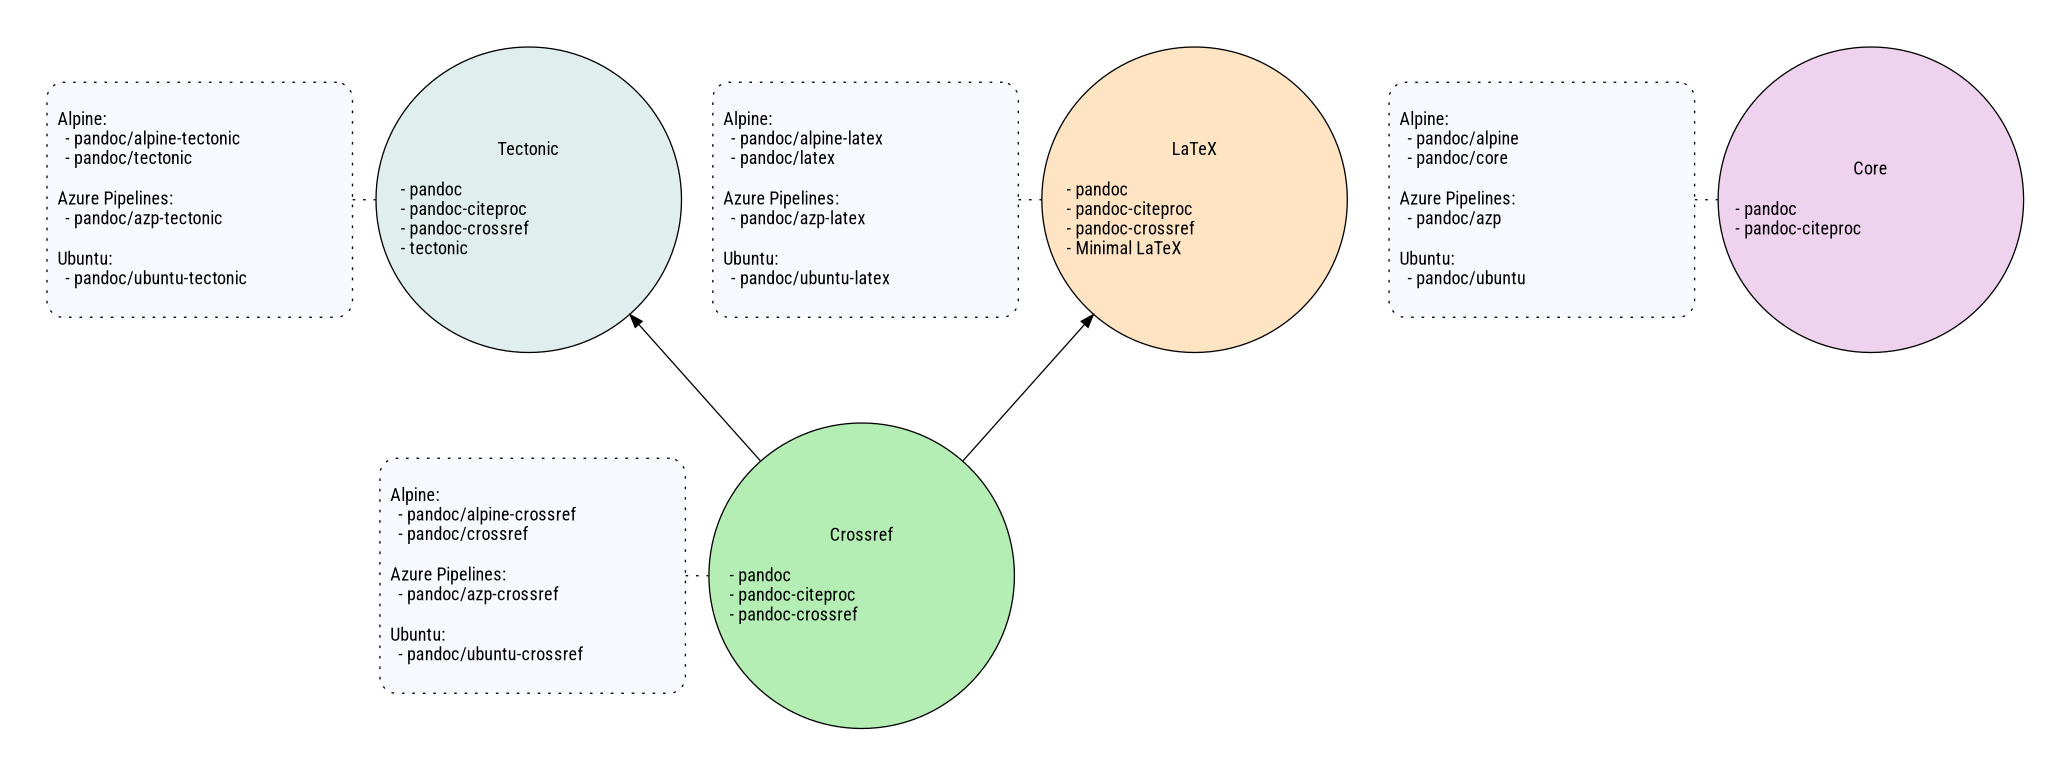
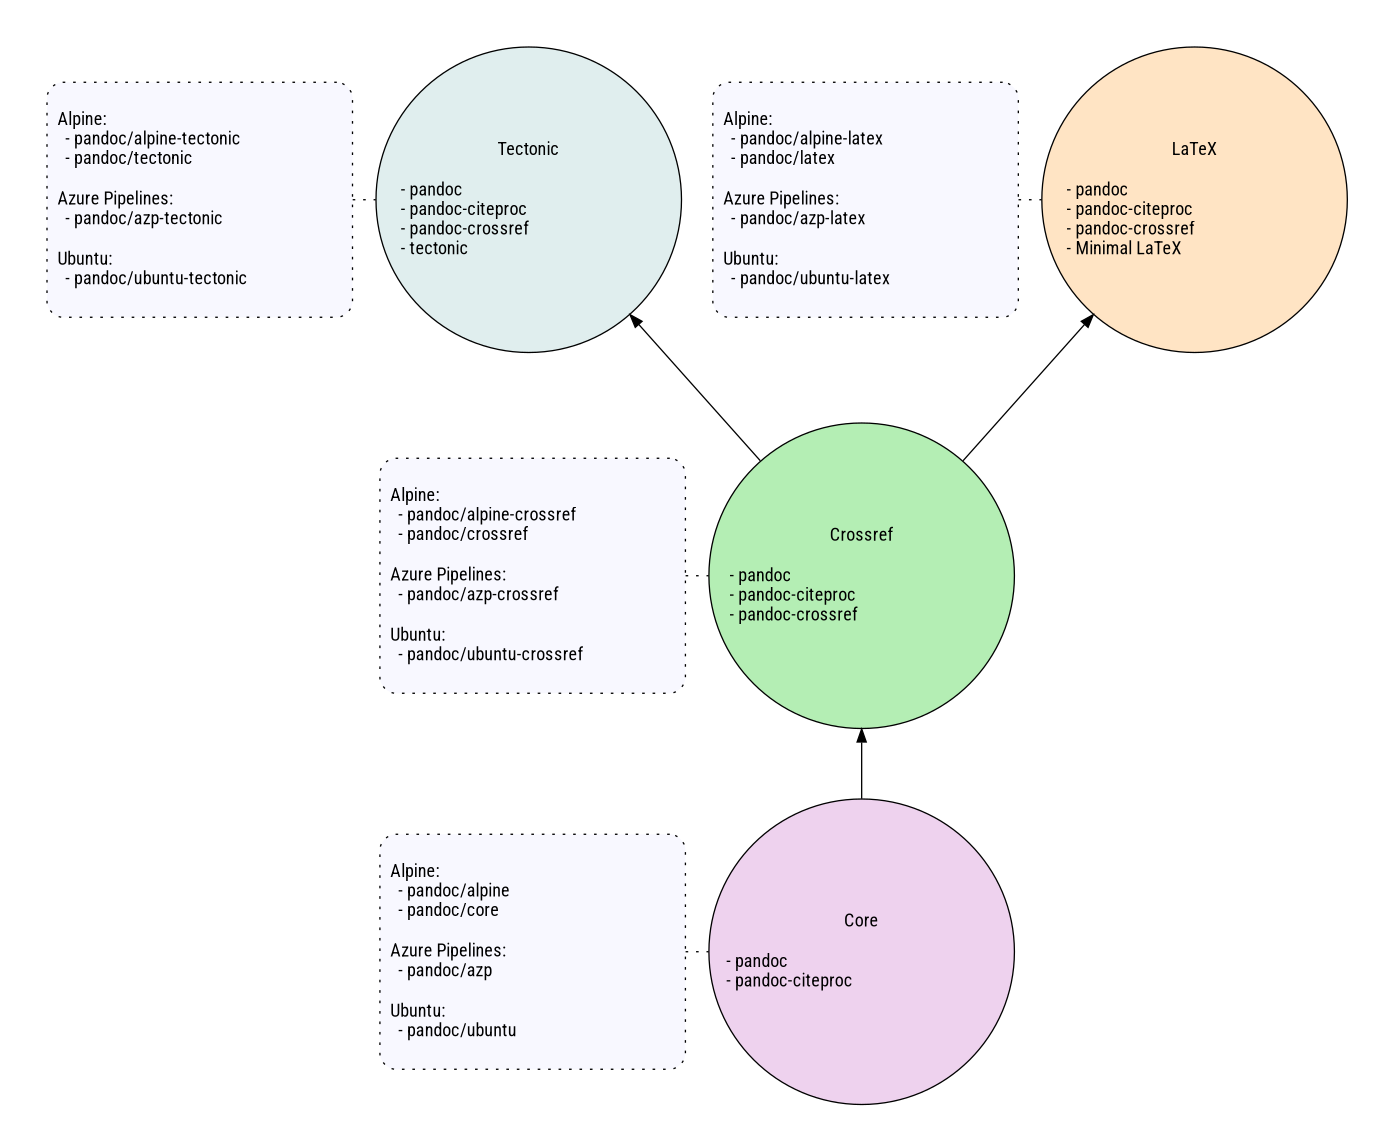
edge "Core - pandoc - pandoc-citeproc" -> "Crossref - pandoc - pandoc-citeproc - pandoc-crossref": added
